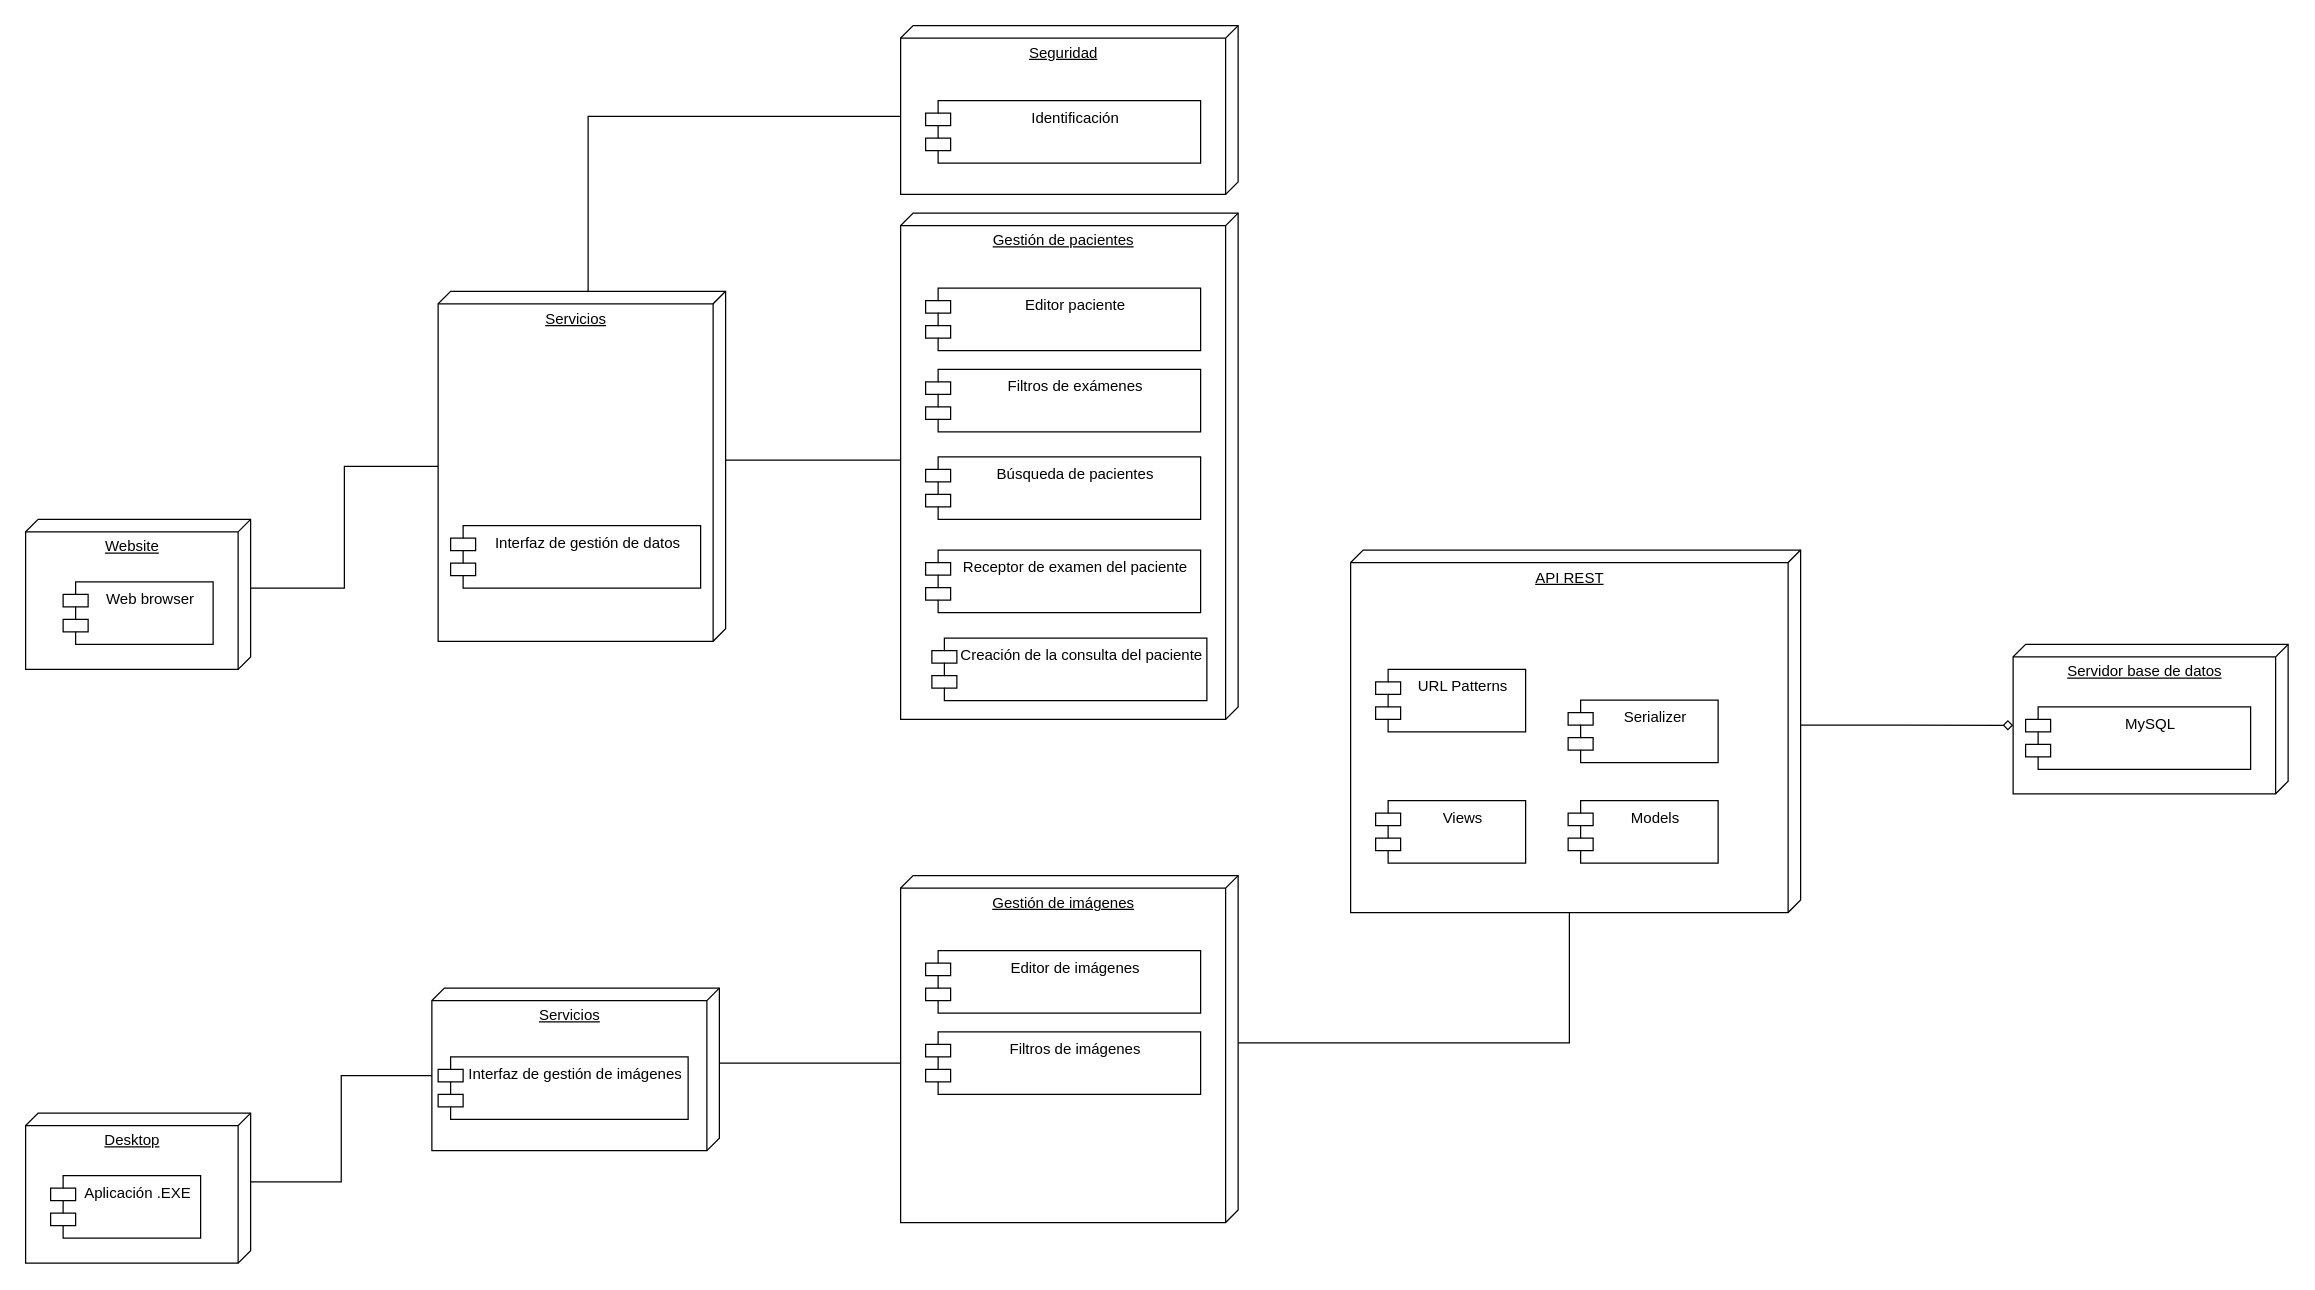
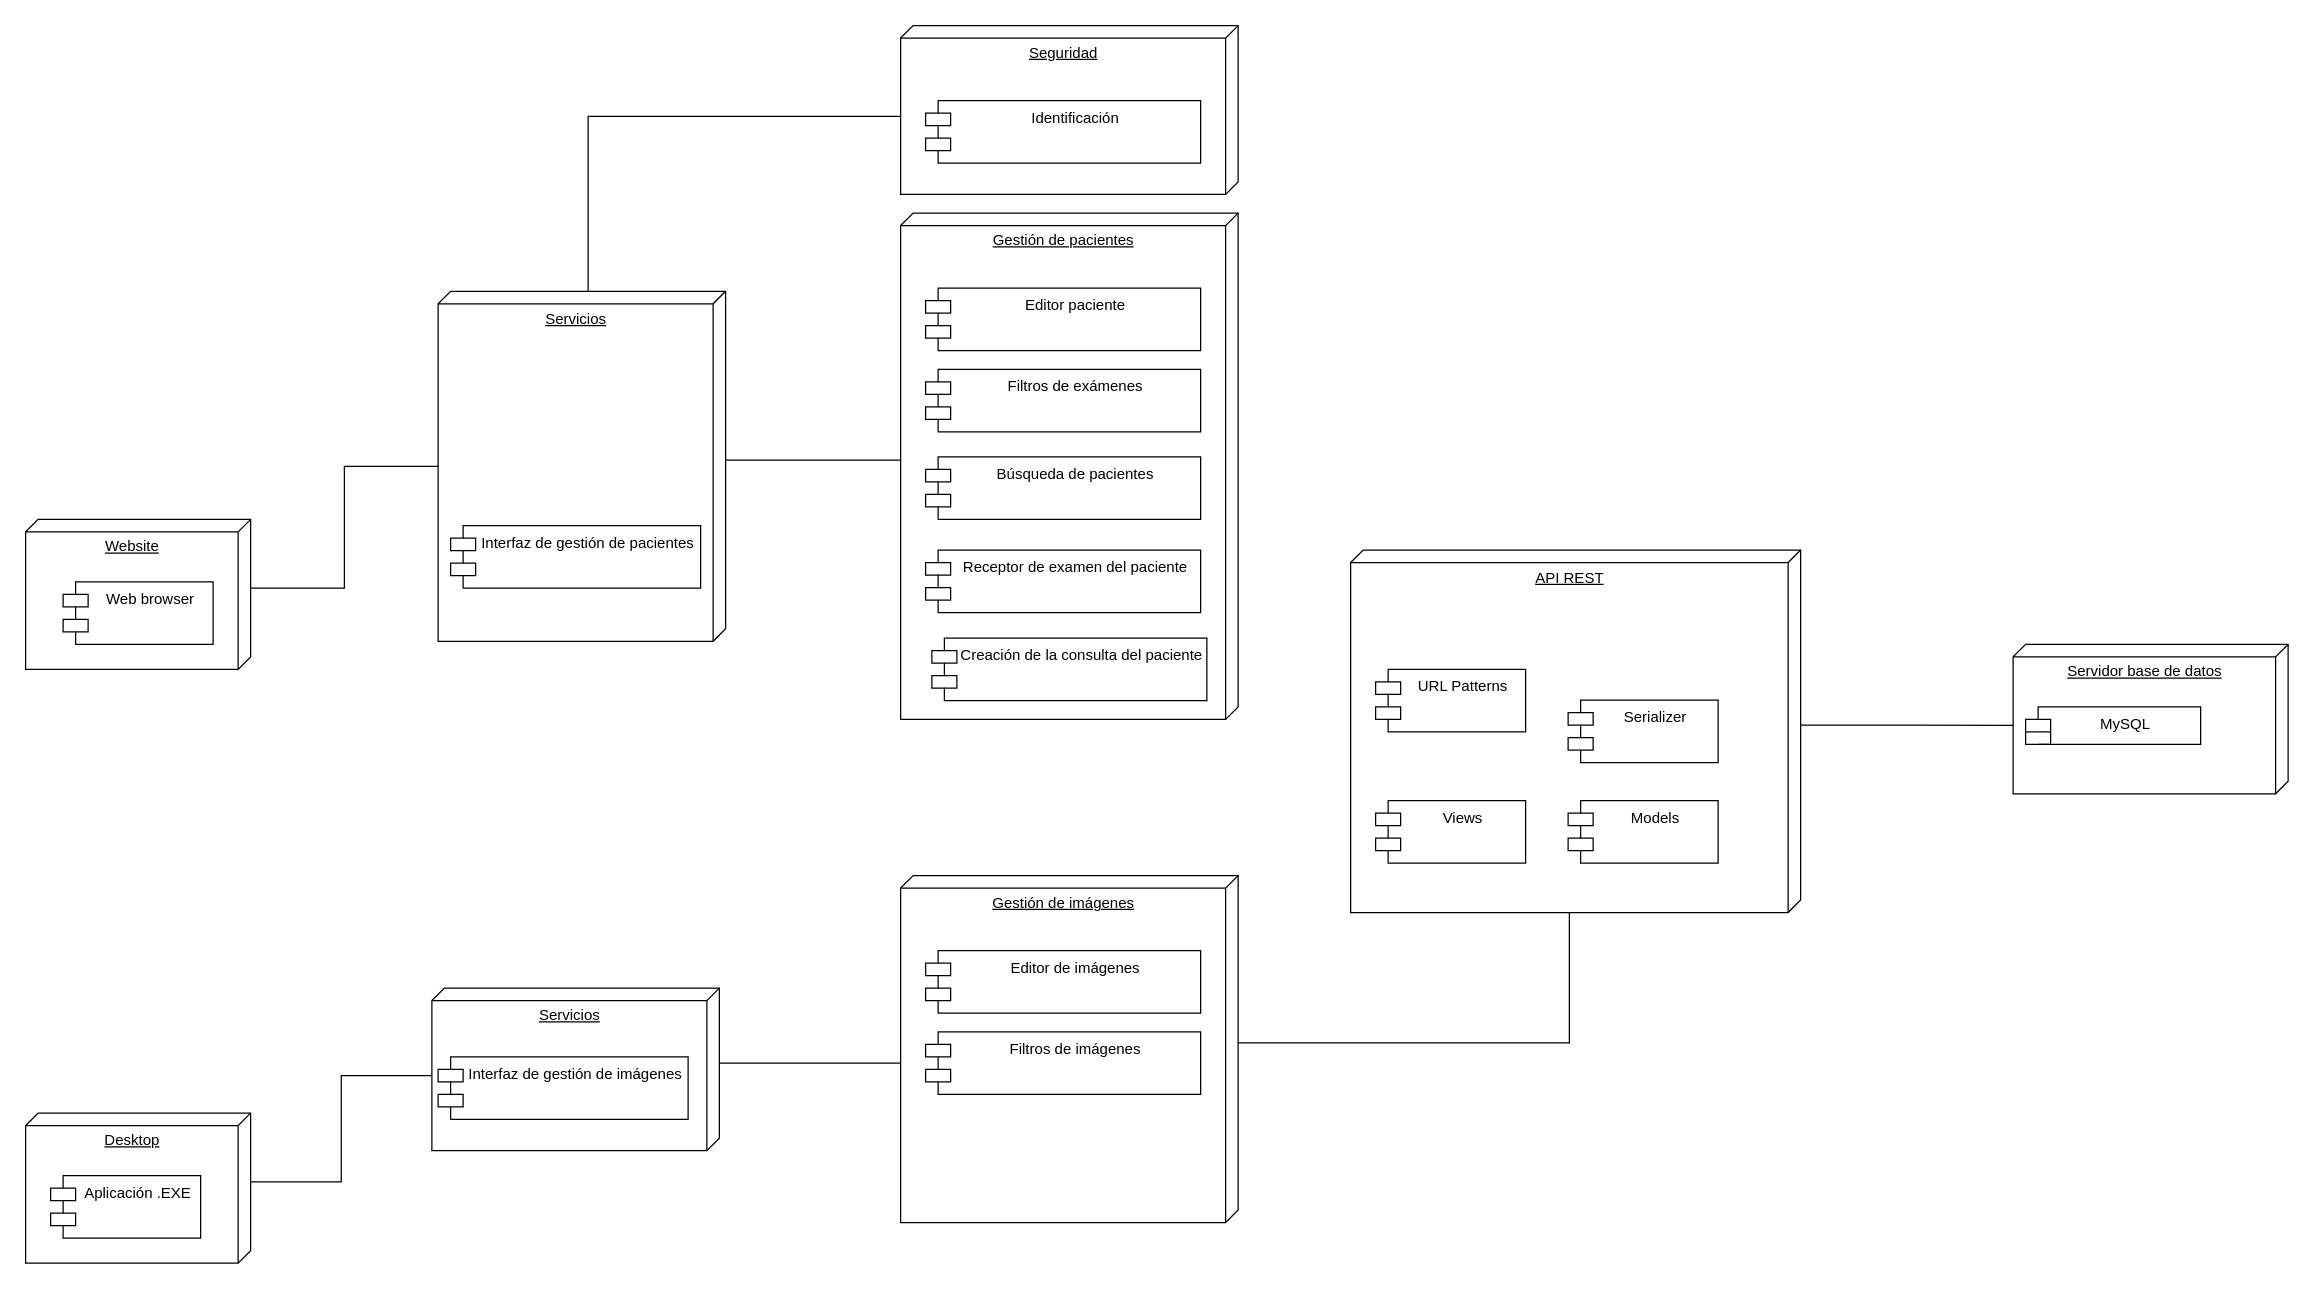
node "Interfaz de gestión de datos": label "Interfaz de gestión de datos" -> "Interfaz de gestión de pacientes"
edge "API REST" -> "Servidor base de datos": arrowhead diamond -> none
node "MySQL": size 225x63 -> 175x38
